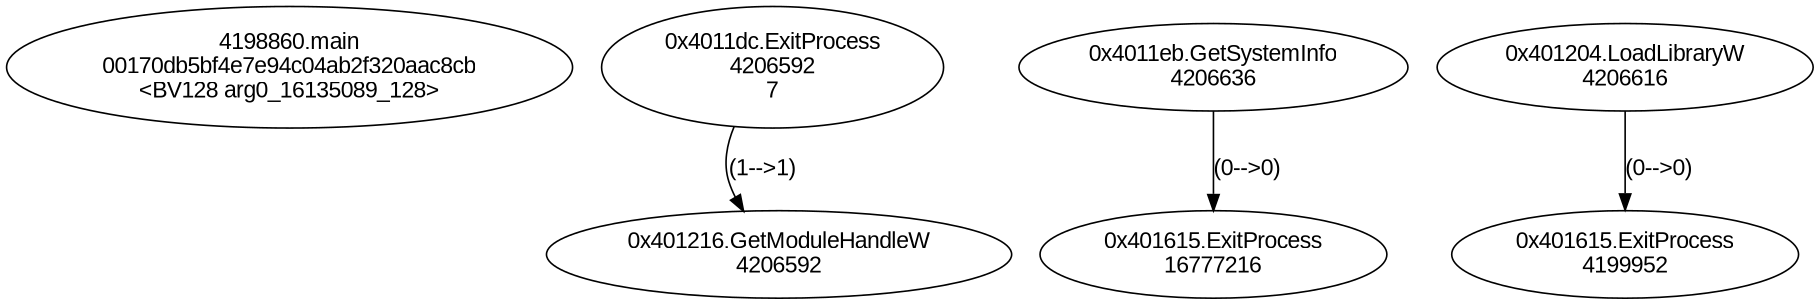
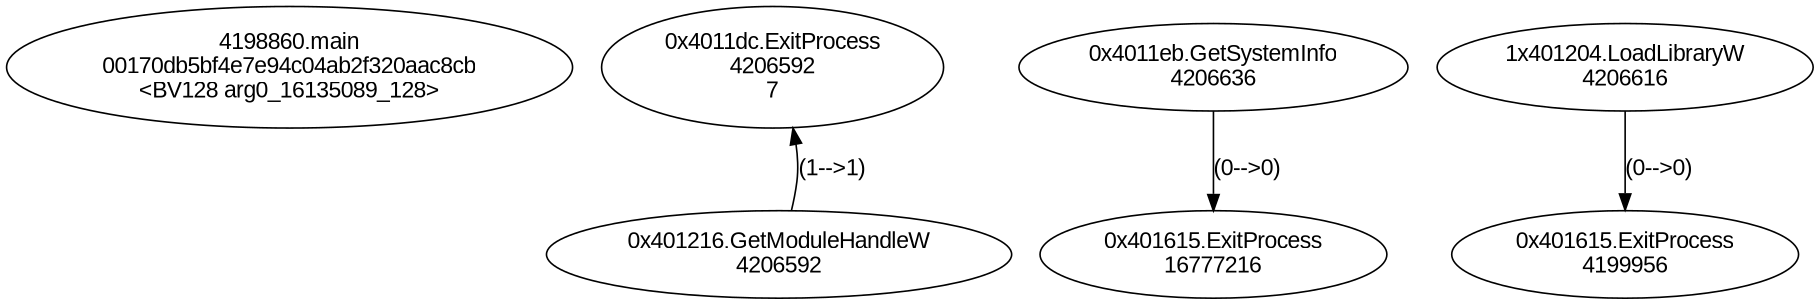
node "0x401204.LoadLibraryW 4206616": label "0x401204.LoadLibraryW 4206616" -> "1x401204.LoadLibraryW 4206616"
edge "0x4011dc.ExitProcess 4206592 7" -> "0x401216.GetModuleHandleW 4206592": reversed
node "0x401615.ExitProcess 4199952": label "0x401615.ExitProcess 4199952" -> "0x401615.ExitProcess 4199956"
